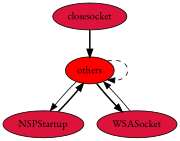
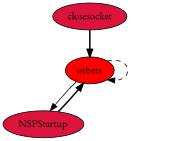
node "WSASocket": removed
